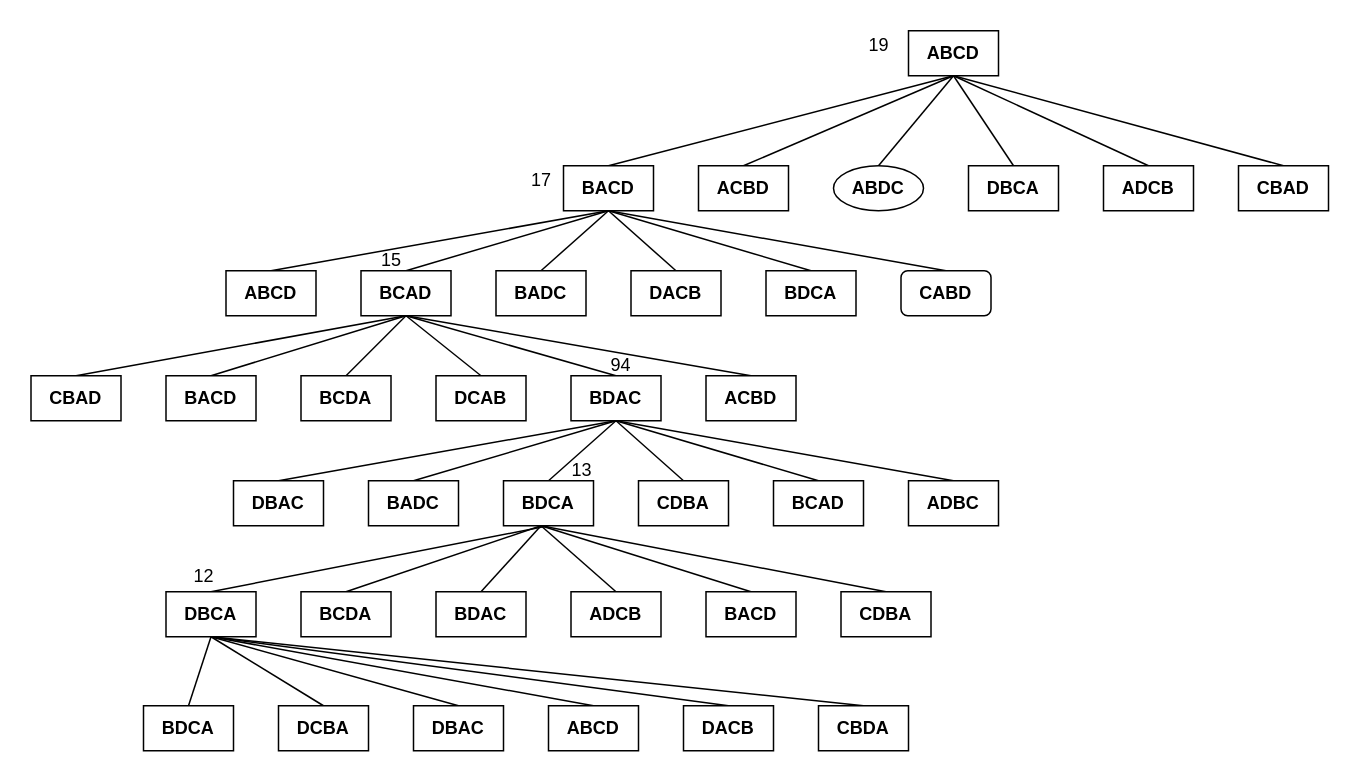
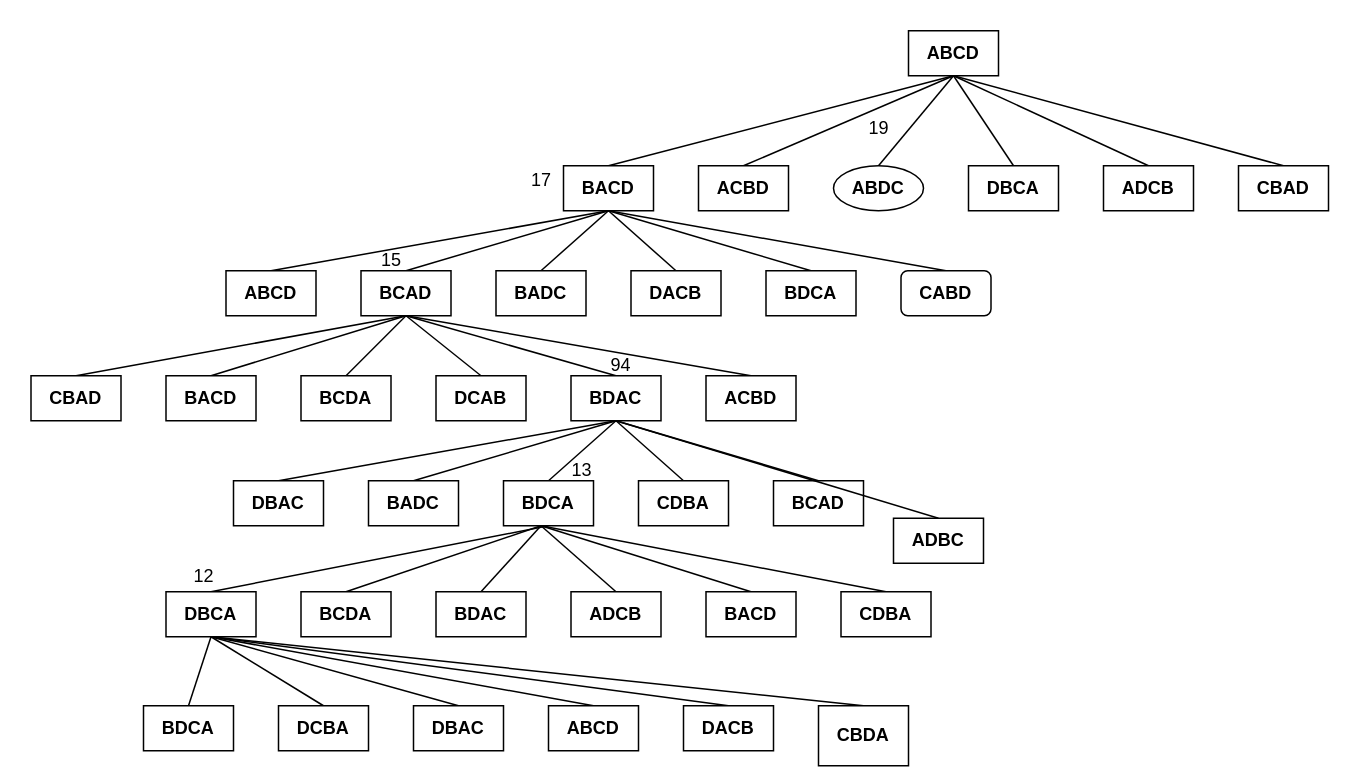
node "19": moved (878, 46) -> (878, 128)
node "ADBC": moved (953, 503) -> (938, 541)
node "CBDA": size 90x45 -> 90x60
